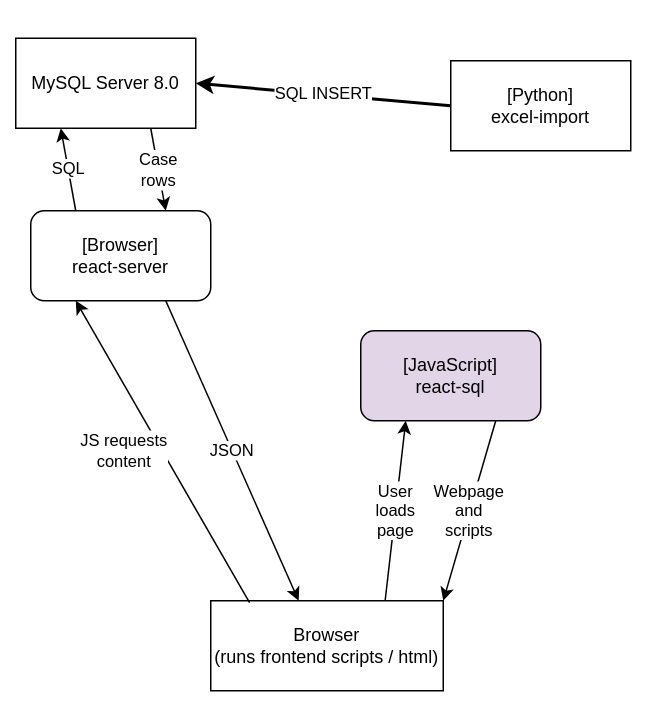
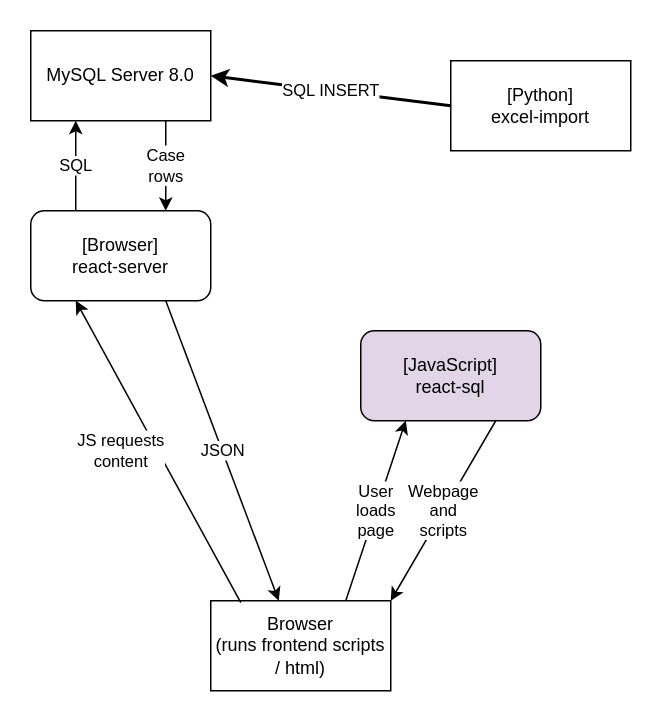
node "MySQL Server 8.0": moved (106, 83) -> (121, 76)
node "Browser (runs frontend scripts / html)": size 233x90 -> 180x90
